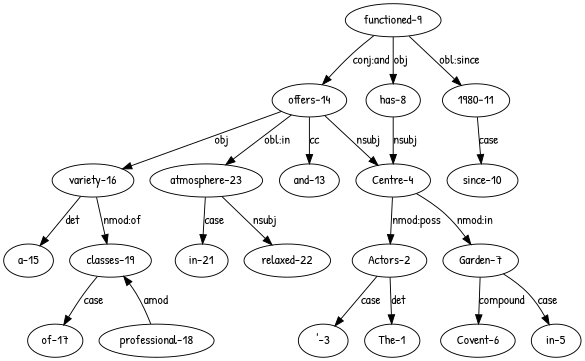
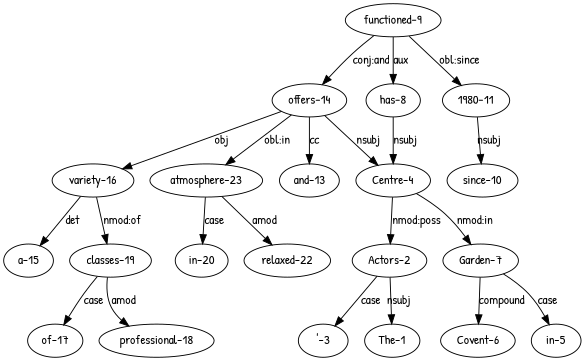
edge "functioned-9" -> "has-8": label "obj" -> "aux"
edge "1980-11" -> "since-10": label "case" -> "nsubj"
edge "atmosphere-23" -> "relaxed-22": label "nsubj" -> "amod"
node "in-21": label "in-21" -> "in-20"
edge "Actors-2" -> "The-1": label "det" -> "nsubj"
edge "professional-18" -> "classes-19": reversed
